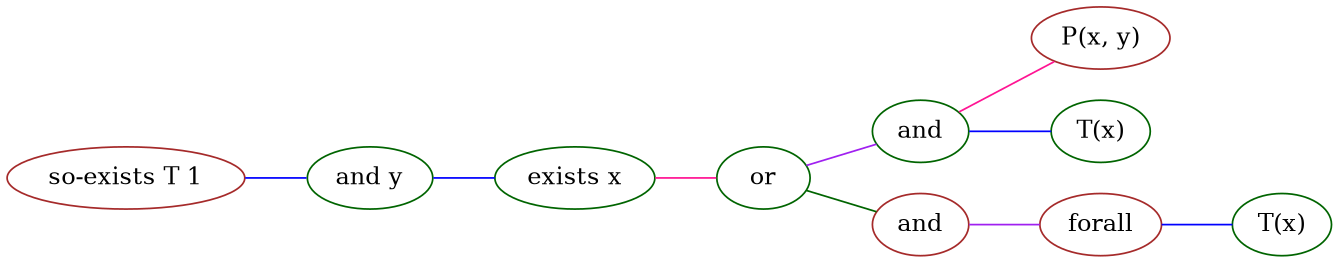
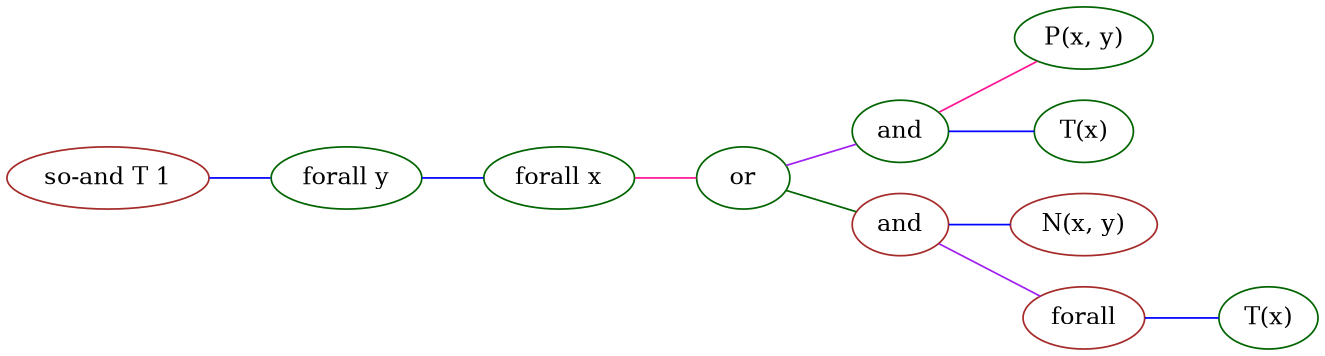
node "P(x, y)": color brown -> darkgreen
node "so-exists T 1": label "so-exists T 1" -> "so-and T 1"
node "and y": label "and y" -> "forall y"
node "exists x": label "exists x" -> "forall x"
node "N(x, y)": added
